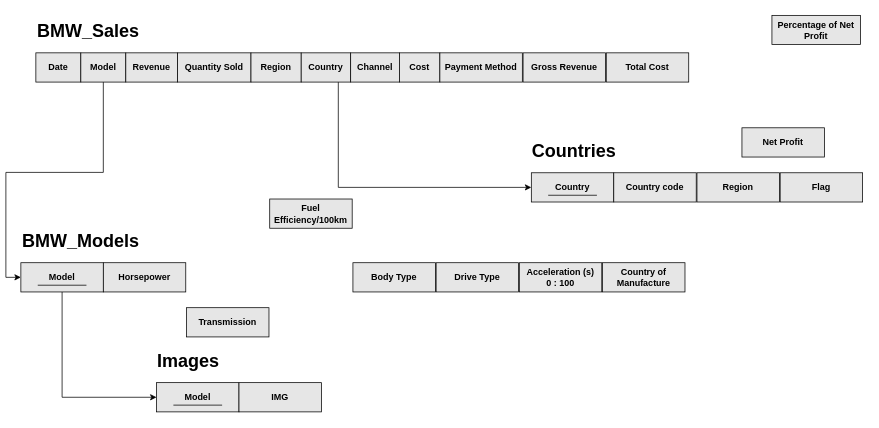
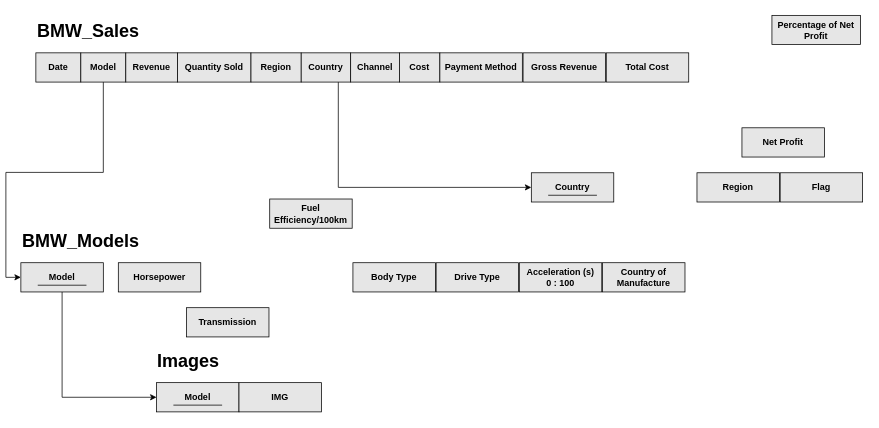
node "Countries": removed
node "Country code": removed
node "Horsepower": moved (144, 278) -> (159, 278)
